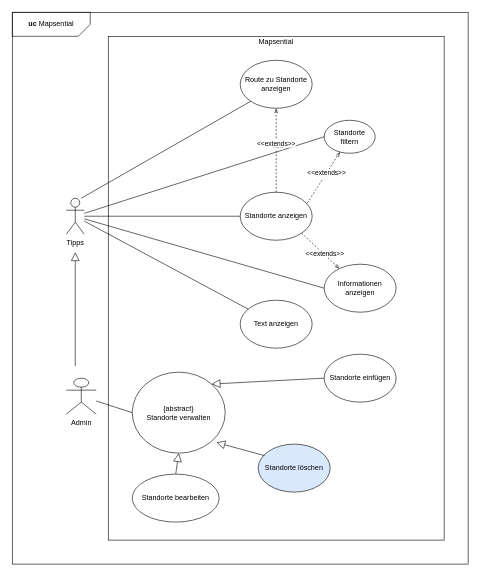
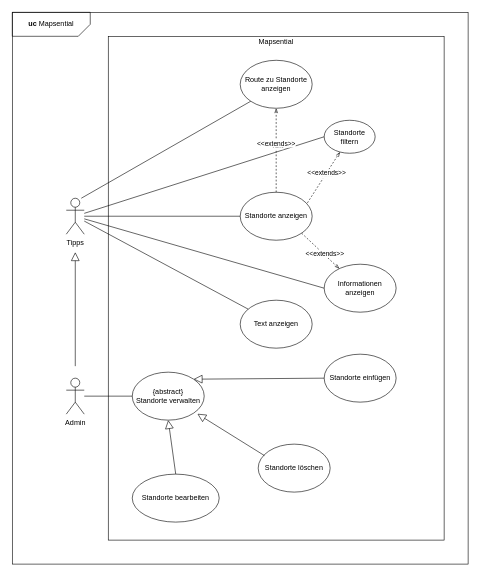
node "Admin": size 30x36 -> 18x36
node "{abstract} Standorte verwalten": size 93x81 -> 72x48
node "Standorte löschen": fillcolor #dae8fc -> #ffffff
